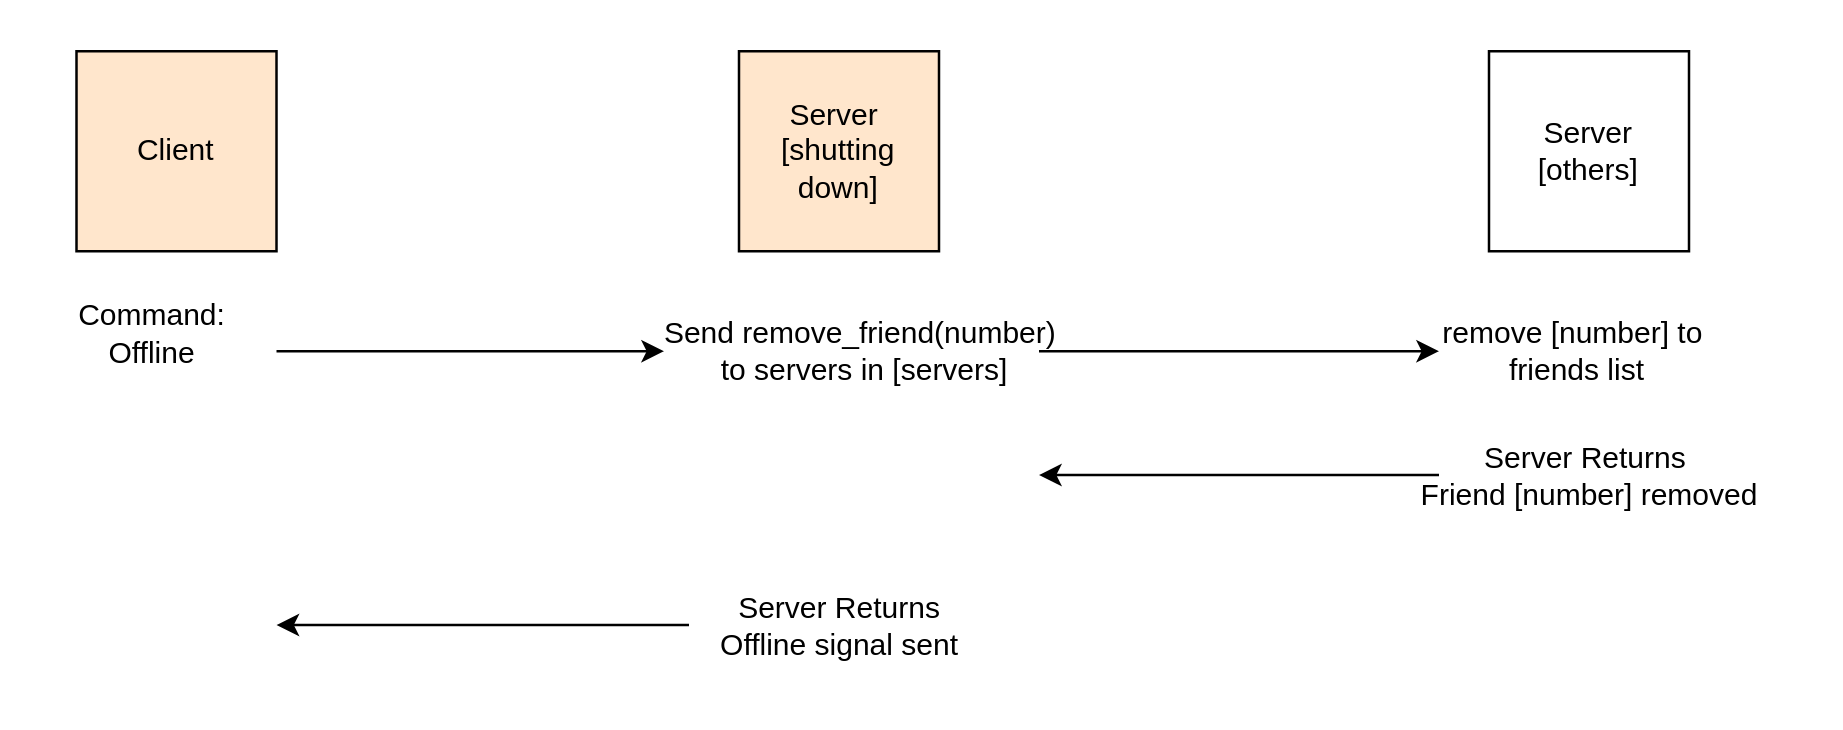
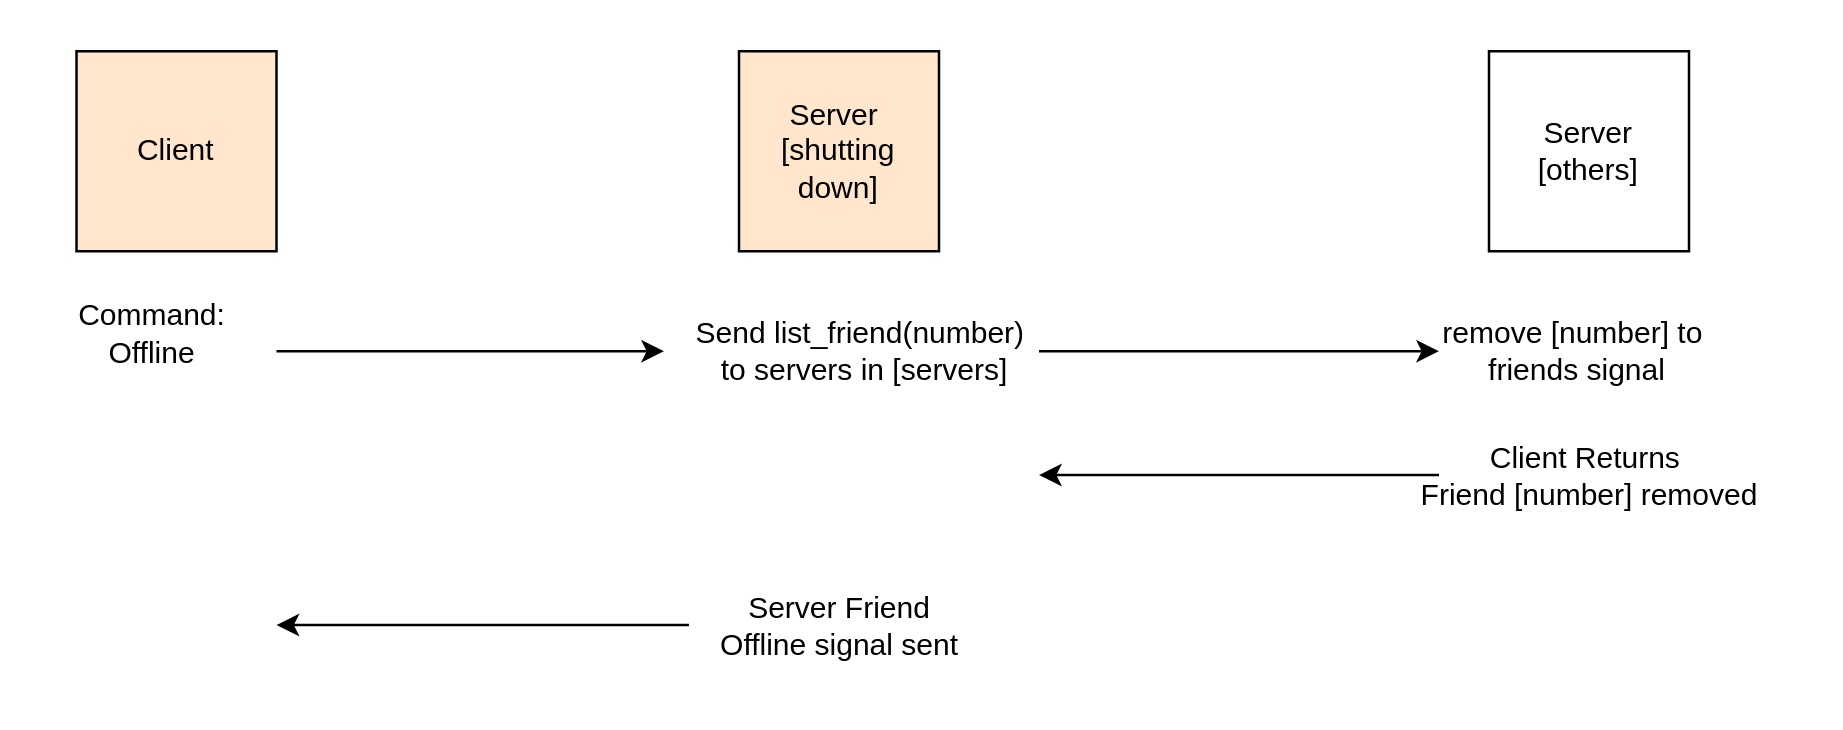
node "Send remove_friend(number) to servers in [servers]": label "Send remove_friend(number) to servers in [servers]" -> "Send list_friend(number) to servers in [servers]"
node "remove [number] to friends list": label "remove [number] to friends list" -> "remove [number] to friends signal"
node "Server Returns Friend [number] removed": label "Server Returns Friend [number] removed" -> "Client Returns Friend [number] removed"
node "Server Returns Offline signal sent": label "Server Returns Offline signal sent" -> "Server Friend Offline signal sent"
